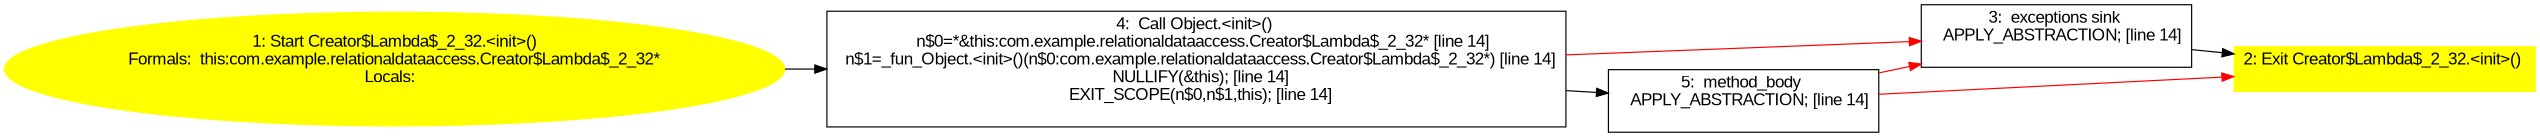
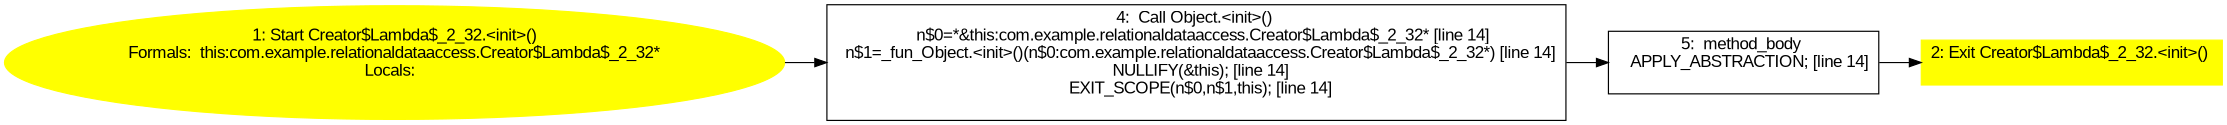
node "3:  exceptions sink APPLY_ABSTRACTION; [line 14]": removed
edge "5:  method_body APPLY_ABSTRACTION; [line 14]" -> "2: Exit Creator$Lambda$_2_32.<init>()": color red -> black
